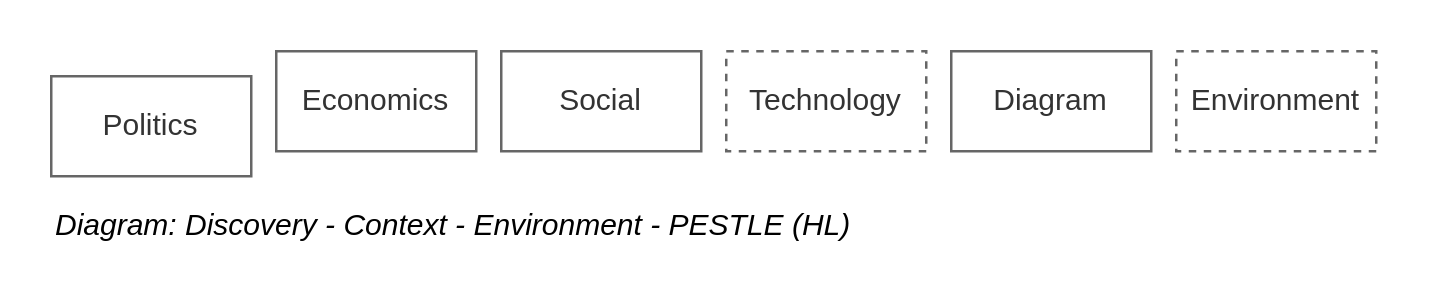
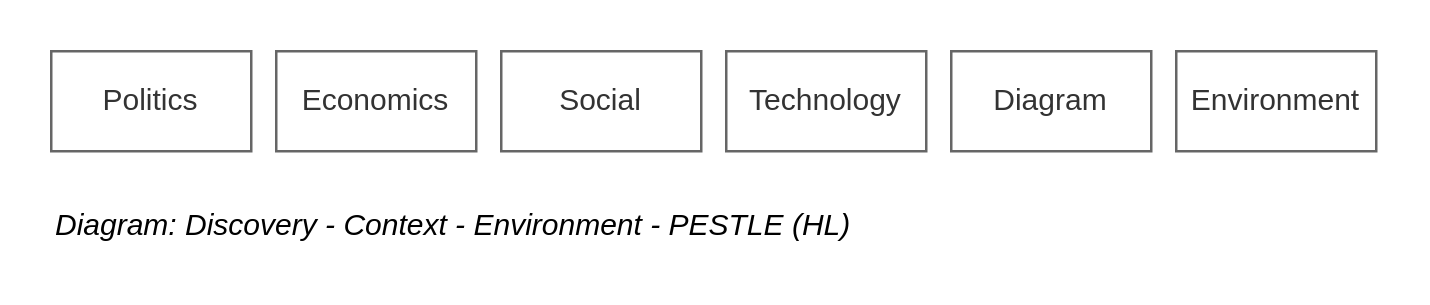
node "Technology": style dashed -> solid
node "Environment": style dashed -> solid
node "Politics": moved (151, 126) -> (151, 101)
